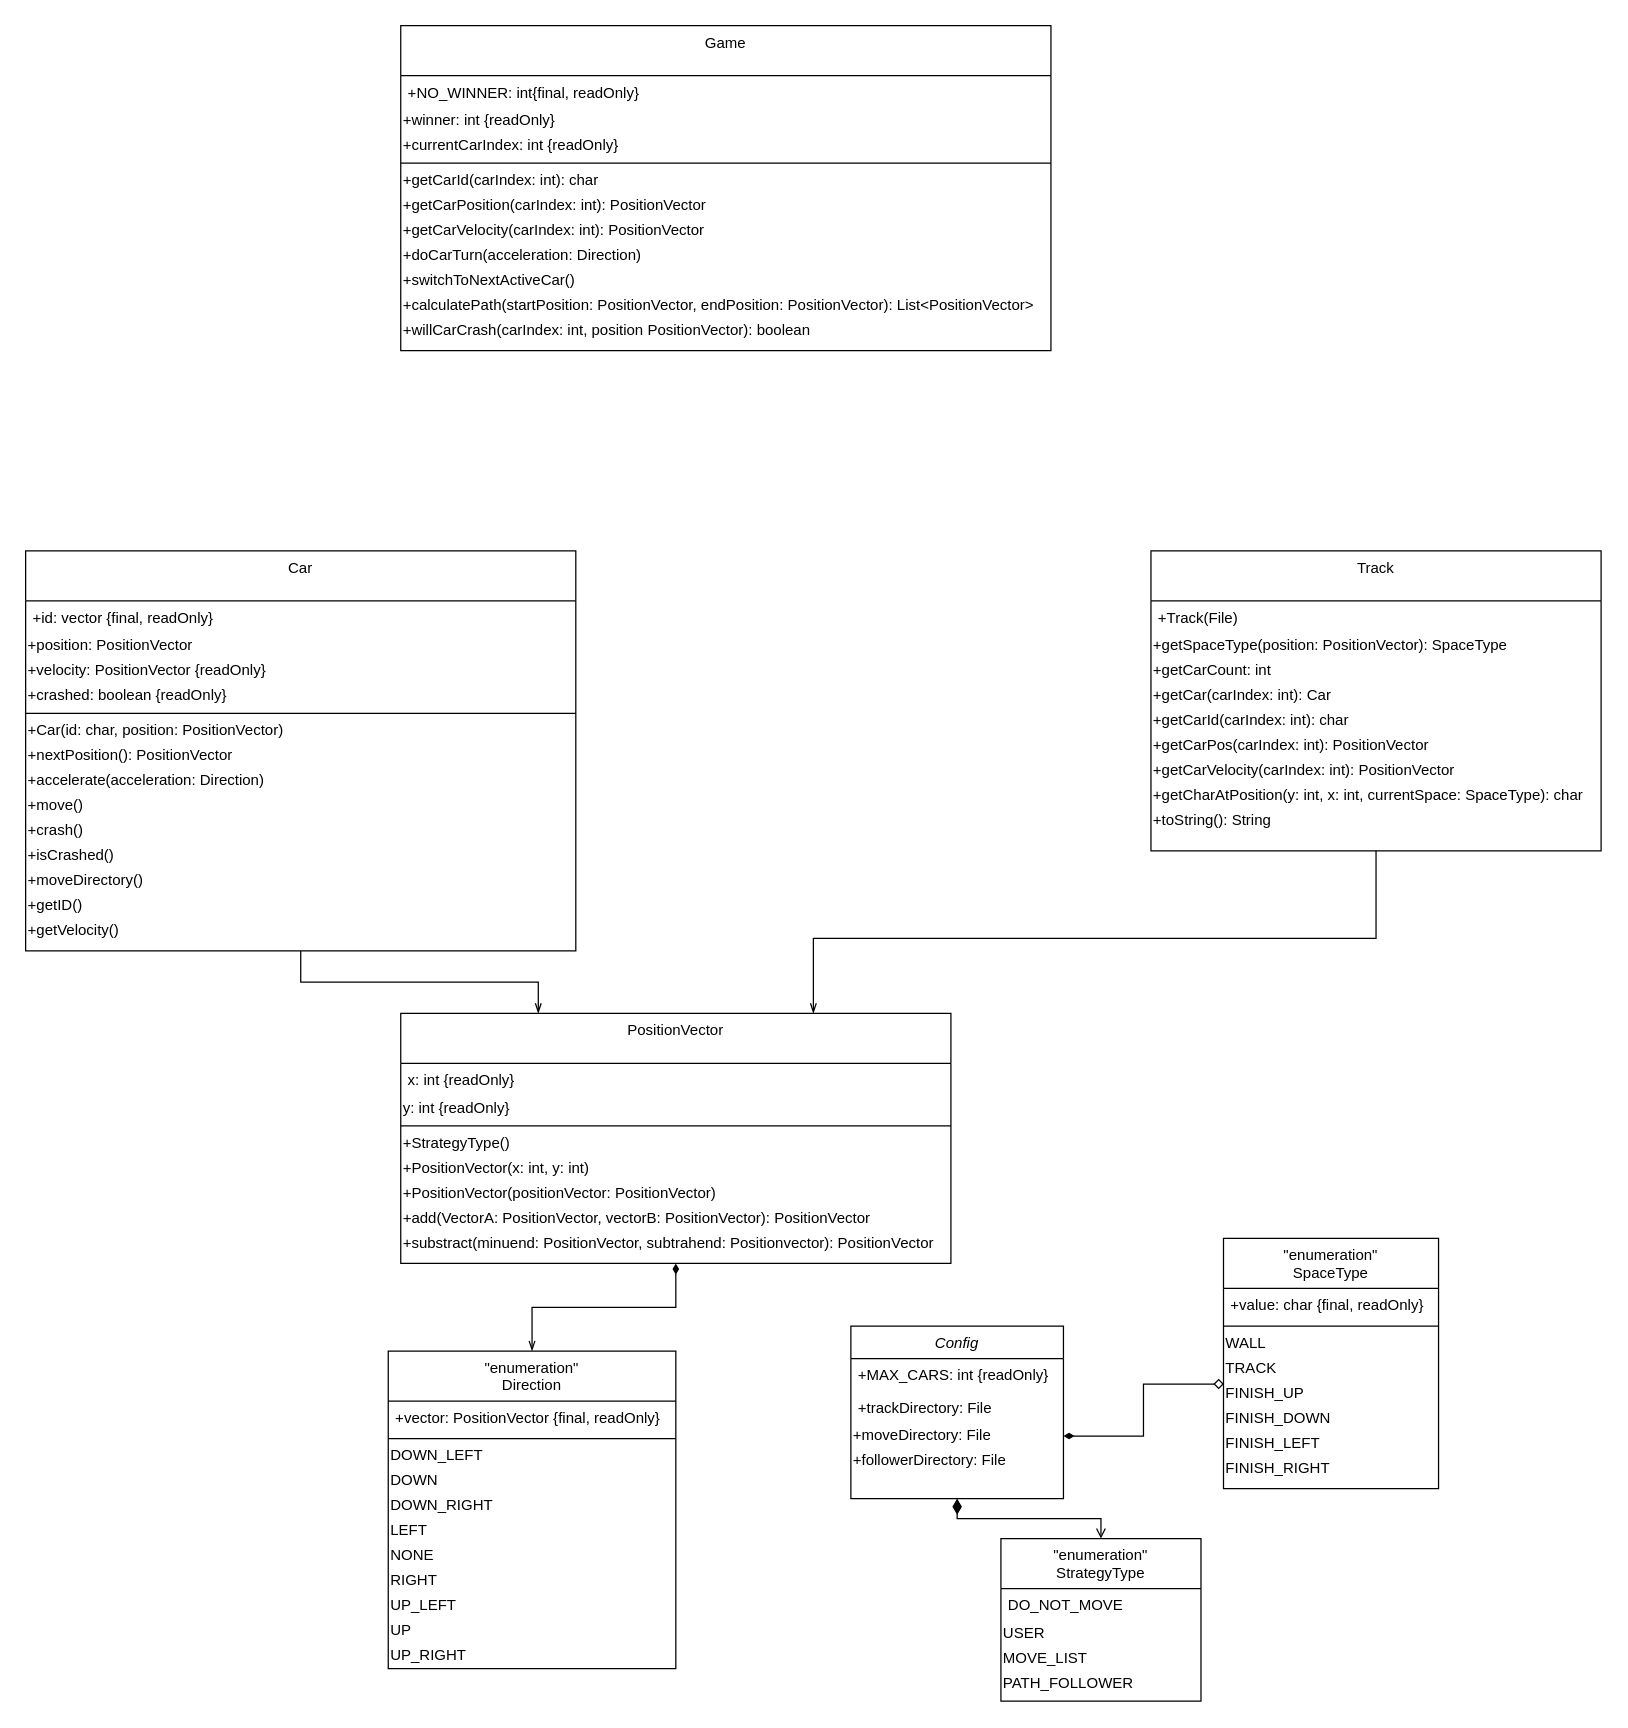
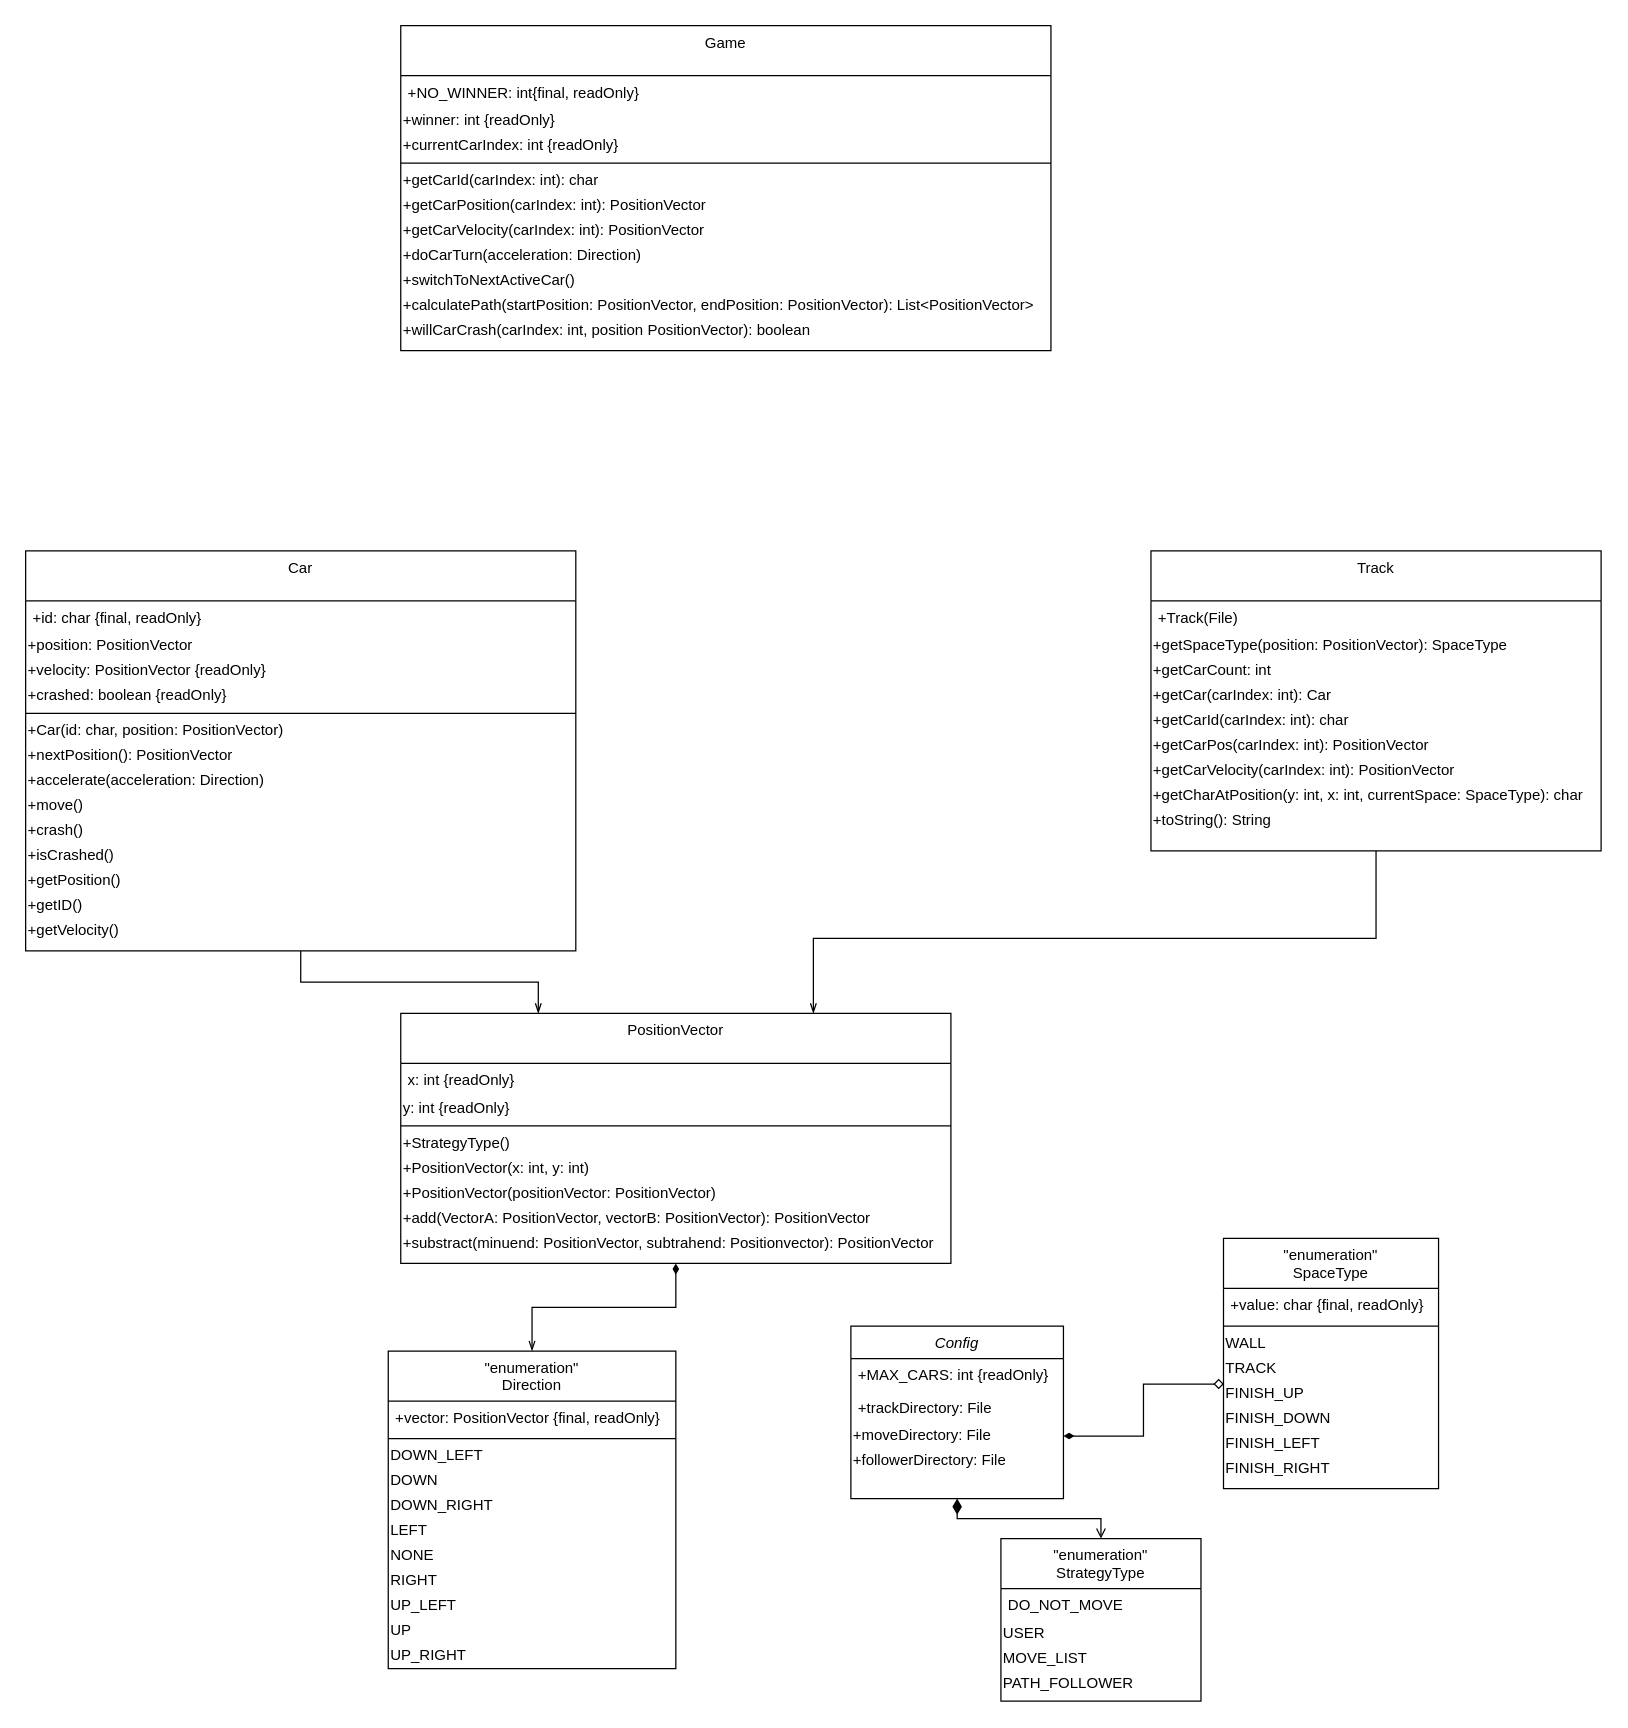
node "+id: vector {final, readOnly}": label "+id: vector {final, readOnly}" -> "+id: char {final, readOnly}"
node "+moveDirectory()": label "+moveDirectory()" -> "+getPosition()"
